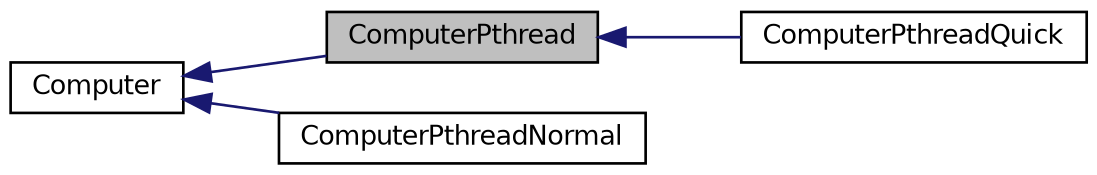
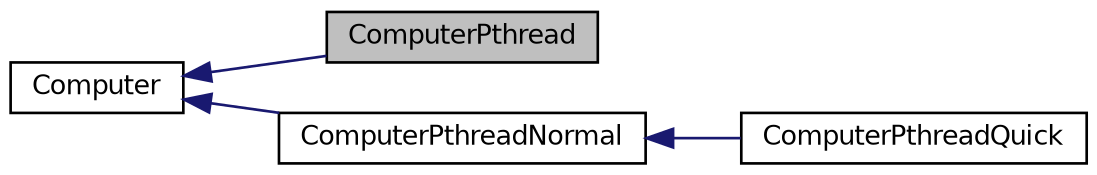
edge "ComputerPthreadQuick" -> "ComputerPthread": now "ComputerPthreadQuick" -> "ComputerPthreadNormal"
